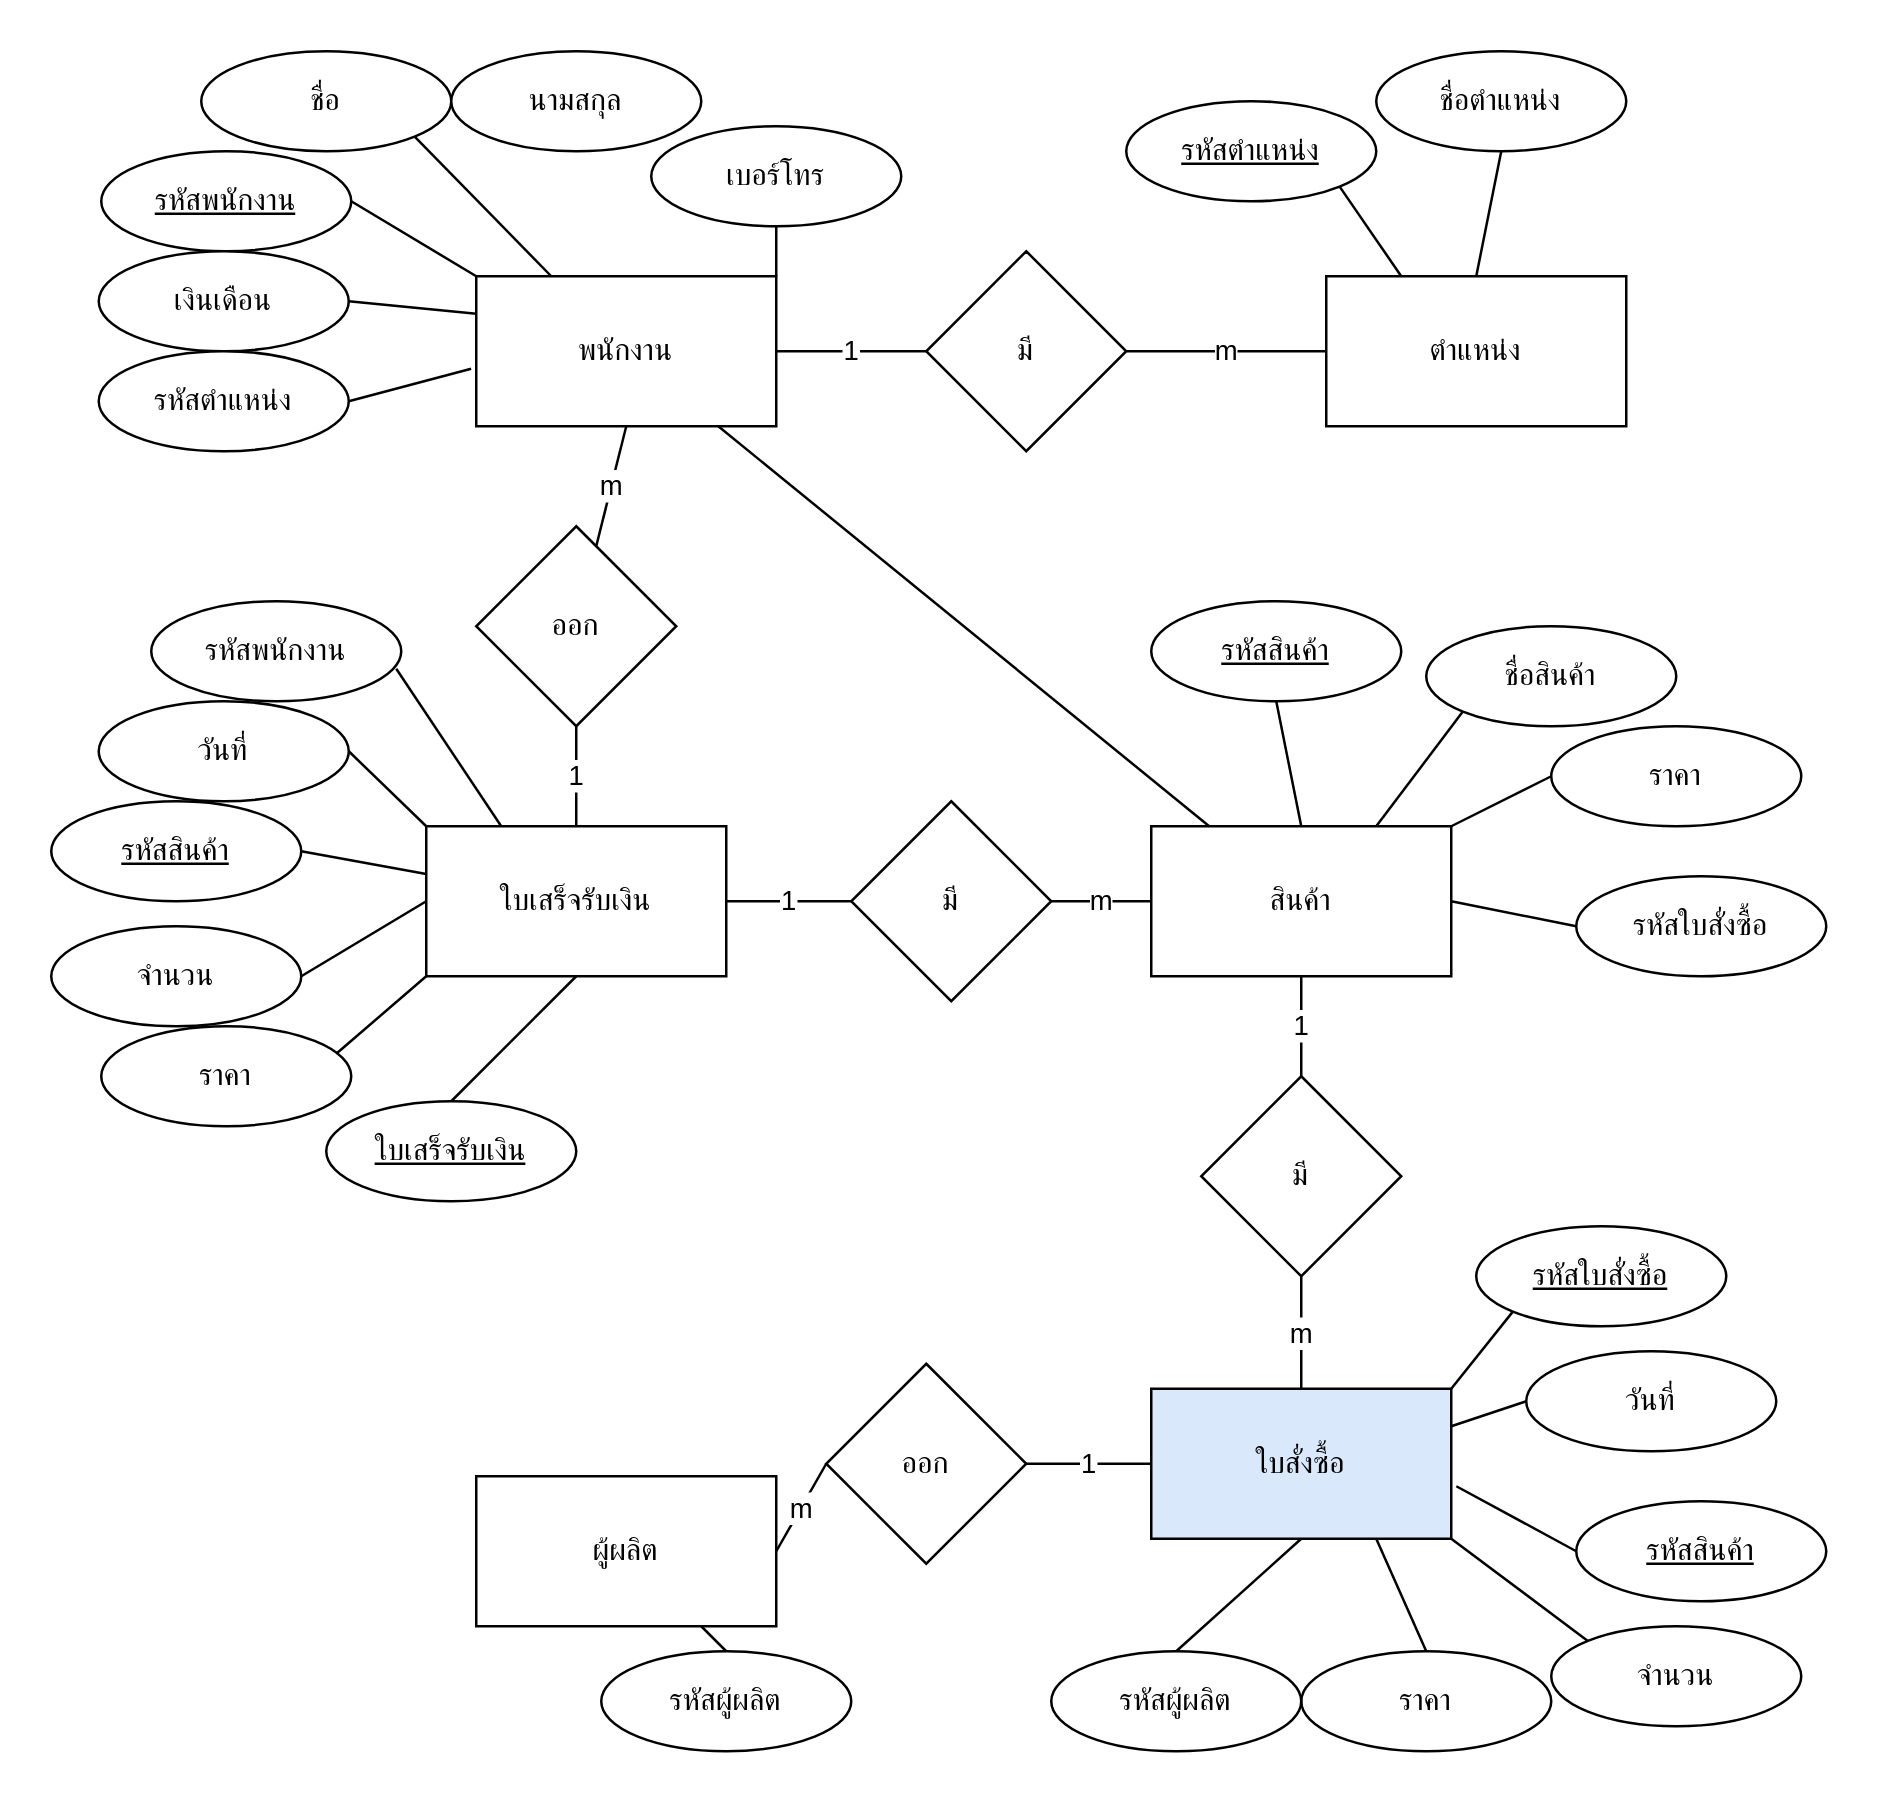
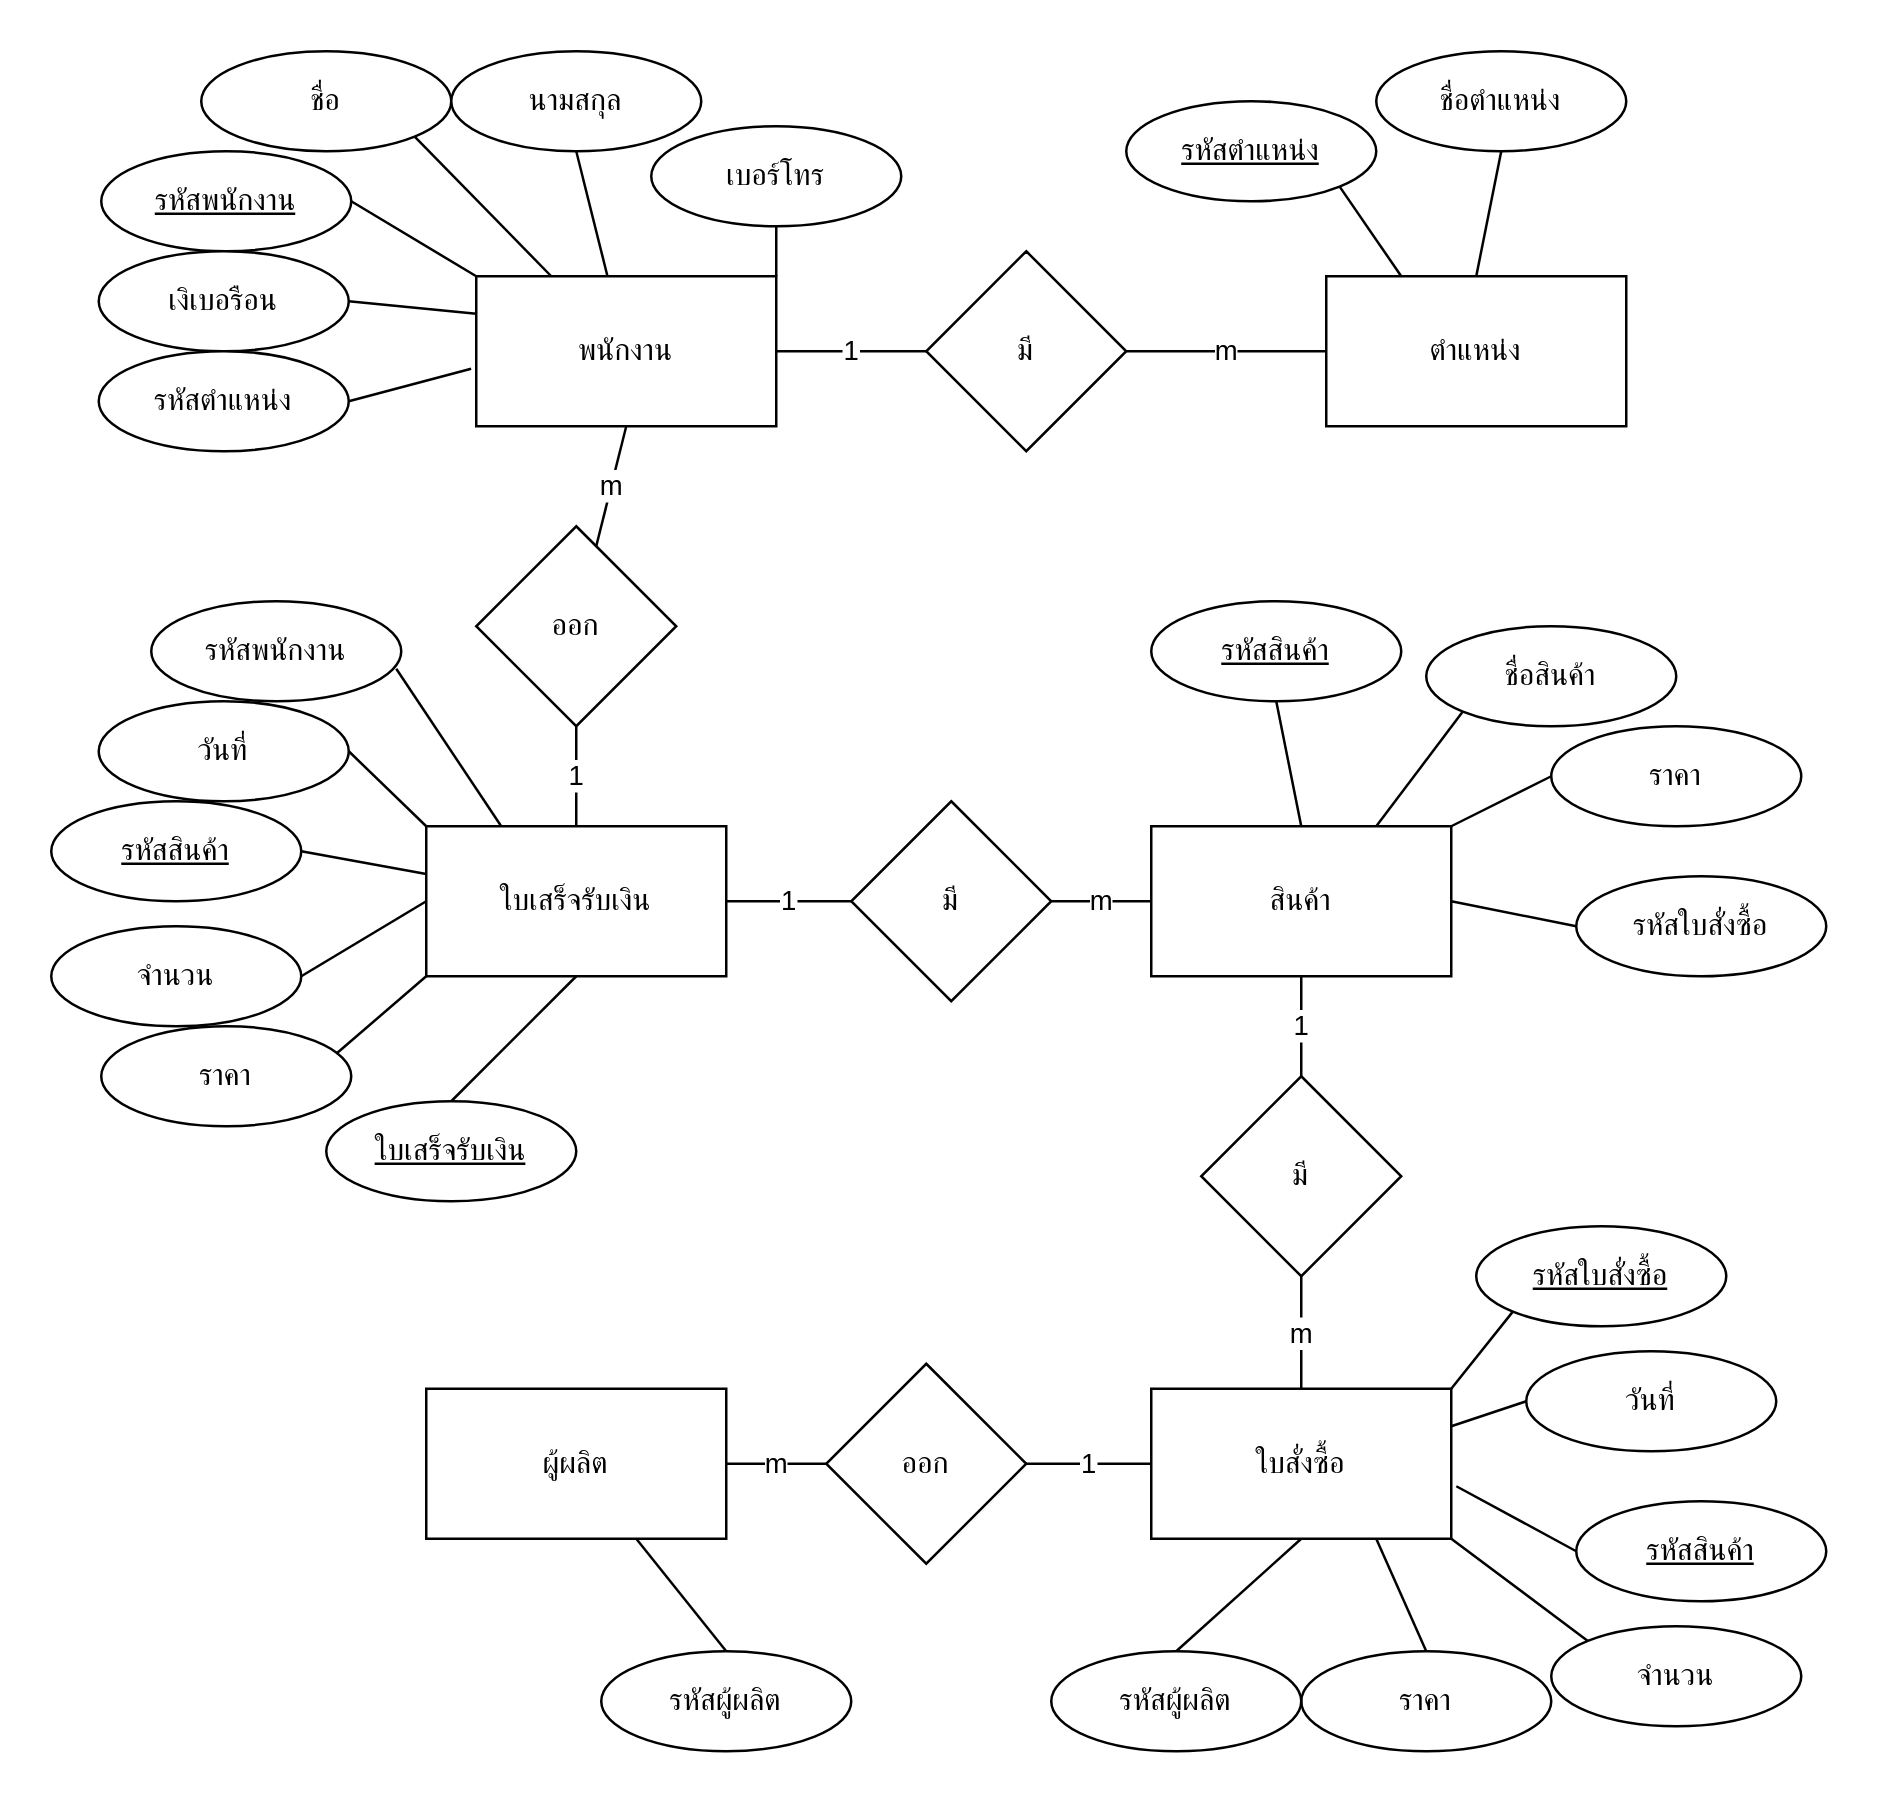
node "เงินเดือน": label "เงินเดือน" -> "เงิเบอรือน"
edge "พนักงาน" -- "สินค้า": now "พนักงาน" -- "นามสกุล"
node "ใบสั่งซื้อ": fillcolor #dae8fc -> #ffffff
node "ผู้ผลิต": moved (626, 1551) -> (576, 1464)
